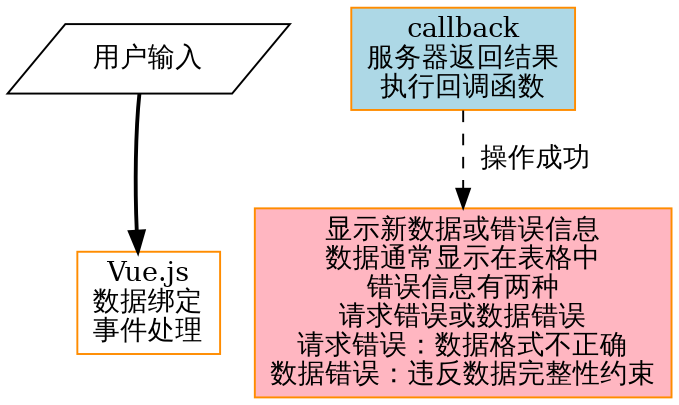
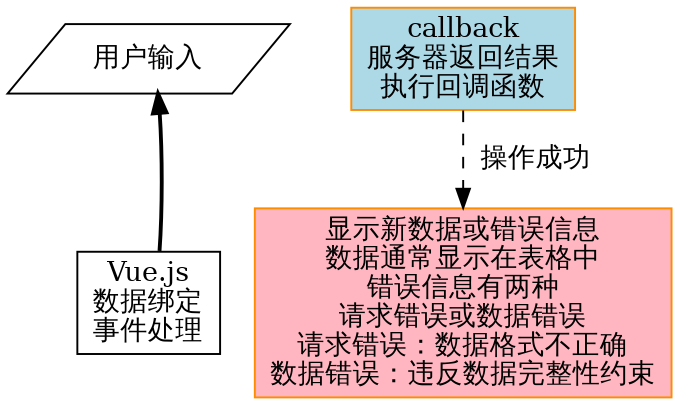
edge "用户输入" -> "Vue.js 数据绑定 事件处理": reversed
node "Vue.js 数据绑定 事件处理": color darkorange -> black
